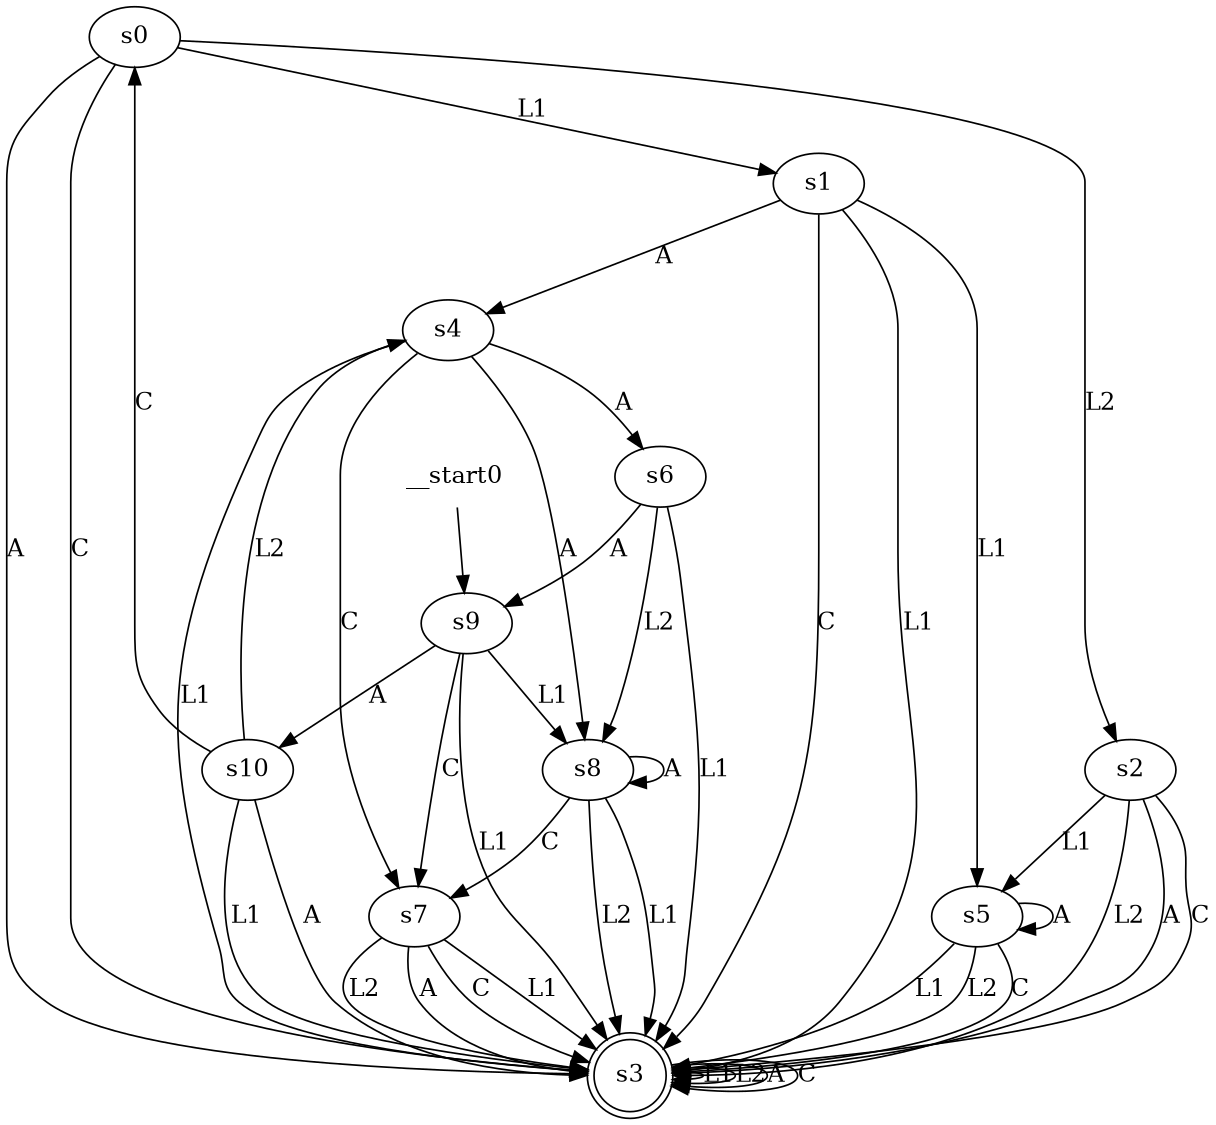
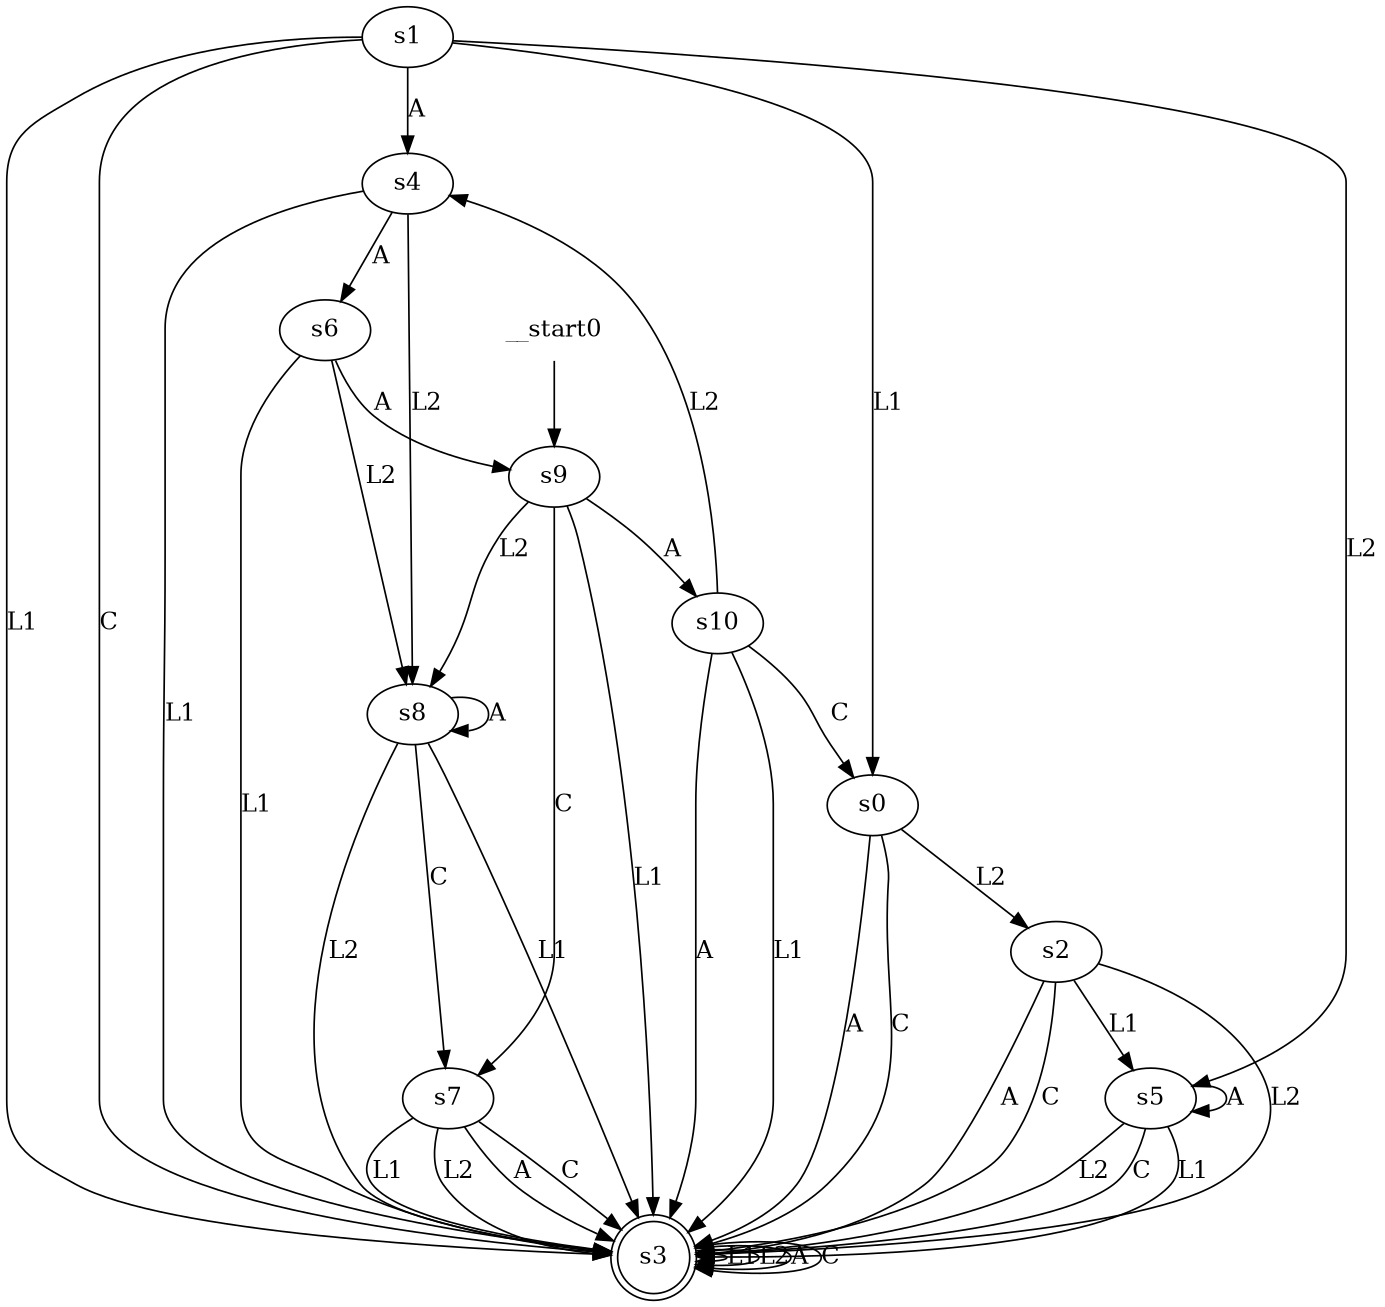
edge "s0" -> "s1": reversed
edge "s4" -> "s8": label "A" -> "L2"
edge "s1" -> "s5": label "L1" -> "L2"
edge "s4" -> "s7": removed, label "C"
edge "s9" -> "s8": label "L1" -> "L2"
